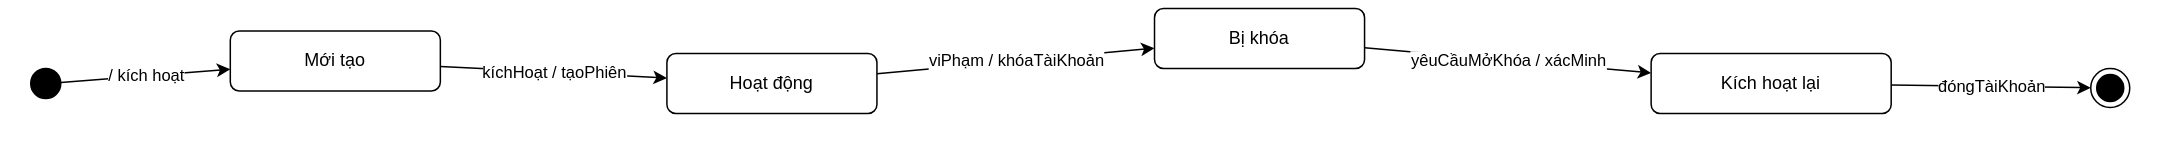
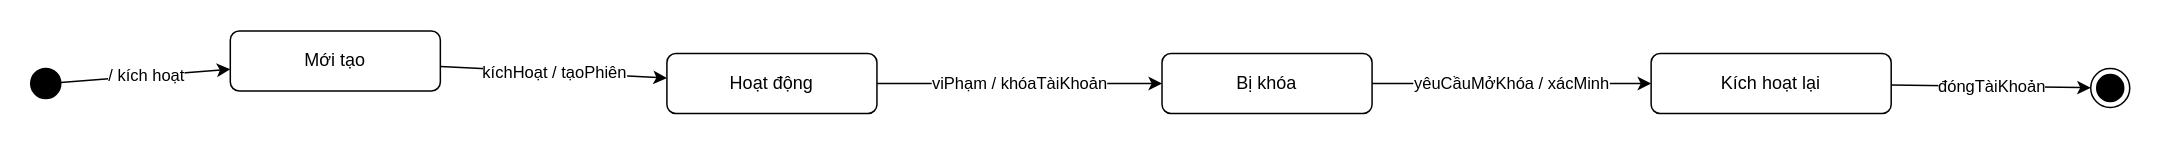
node "Bị khóa": moved (1259, 38) -> (1267, 83)
